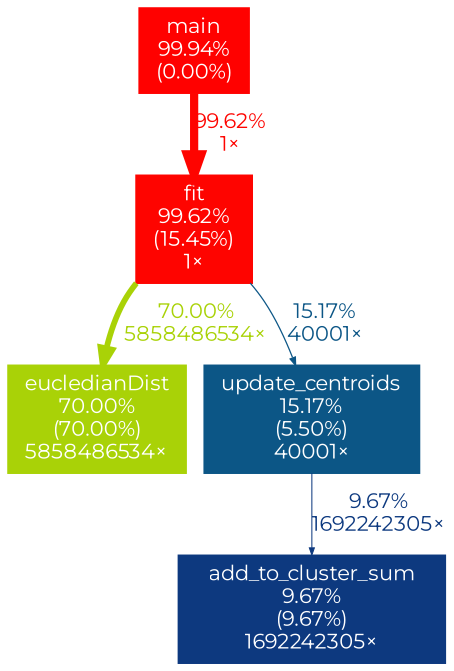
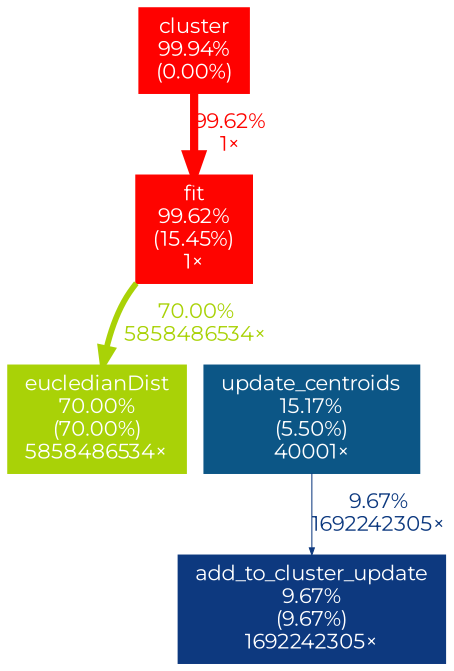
node "main 99.94% (0.00%)": label "main 99.94% (0.00%)" -> "cluster 99.94% (0.00%)"
edge "fit 99.62% (15.45%) 1×" -> "update_centroids 15.17% (5.50%) 40001×": removed, label "15.17% 40001×"
node "add_to_cluster_sum 9.67% (9.67%) 1692242305×": label "add_to_cluster_sum 9.67% (9.67%) 1692242305×" -> "add_to_cluster_update 9.67% (9.67%) 1692242305×"
